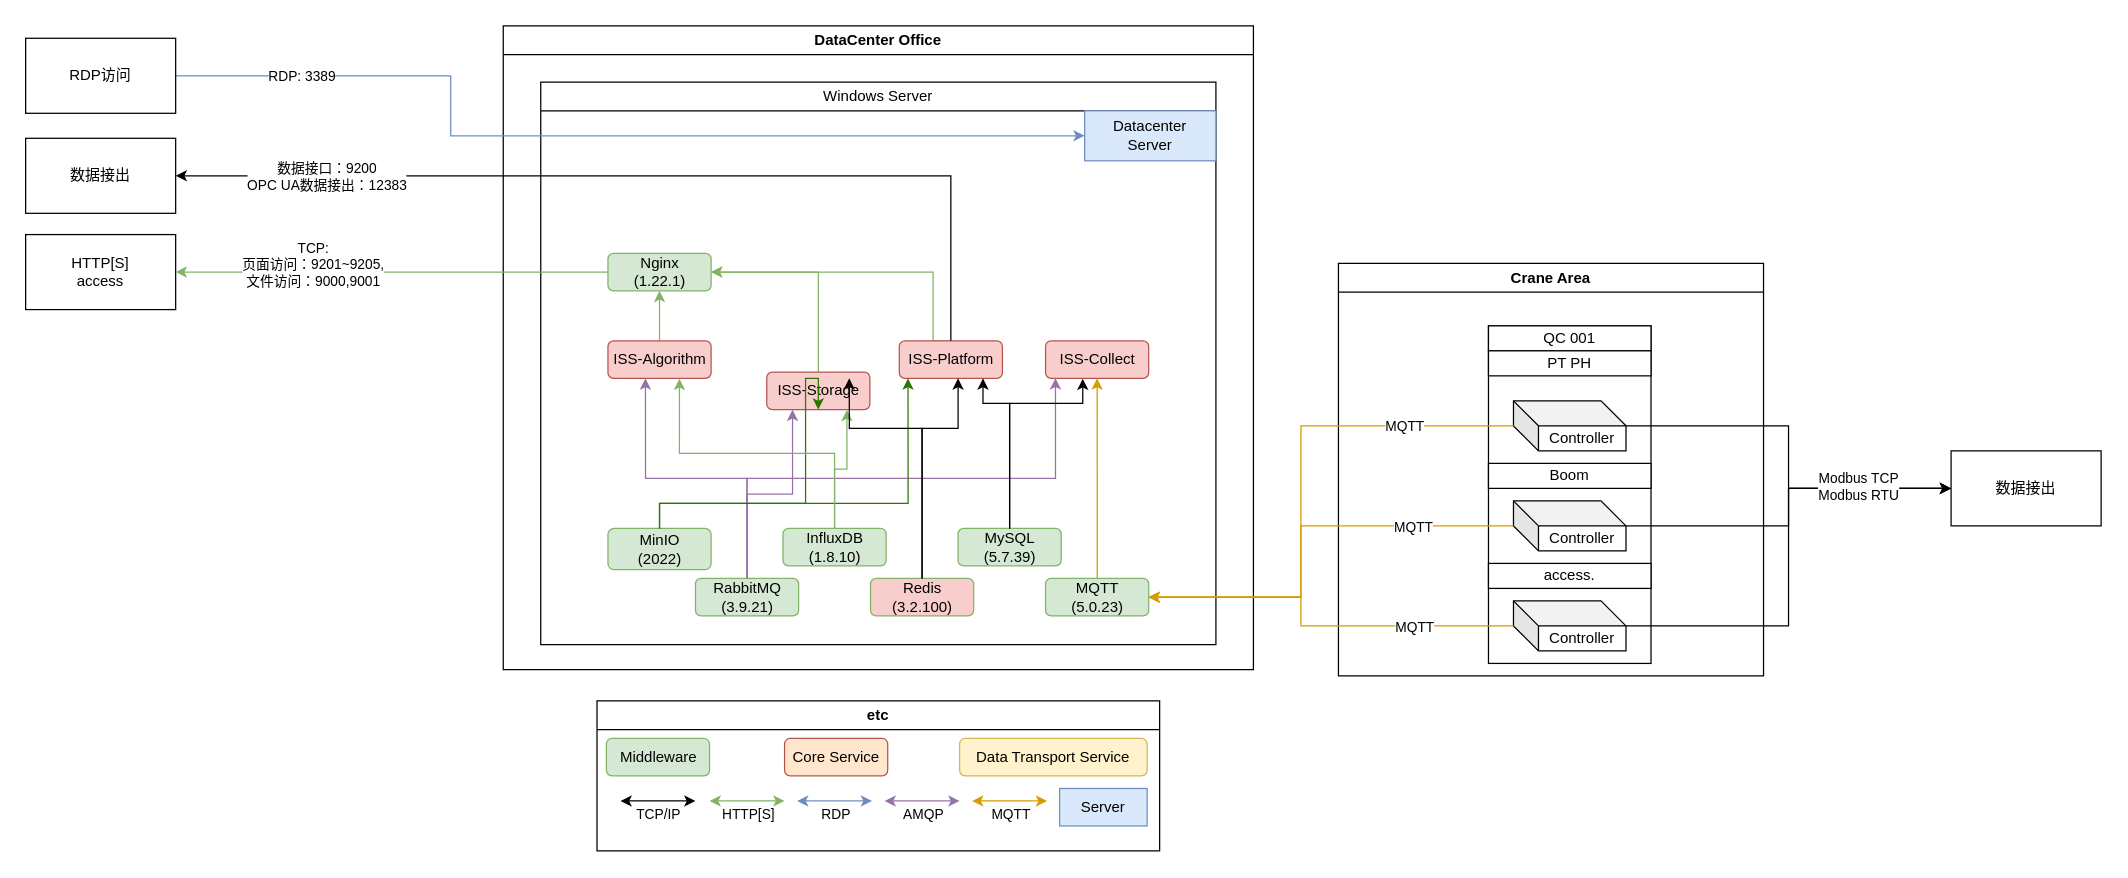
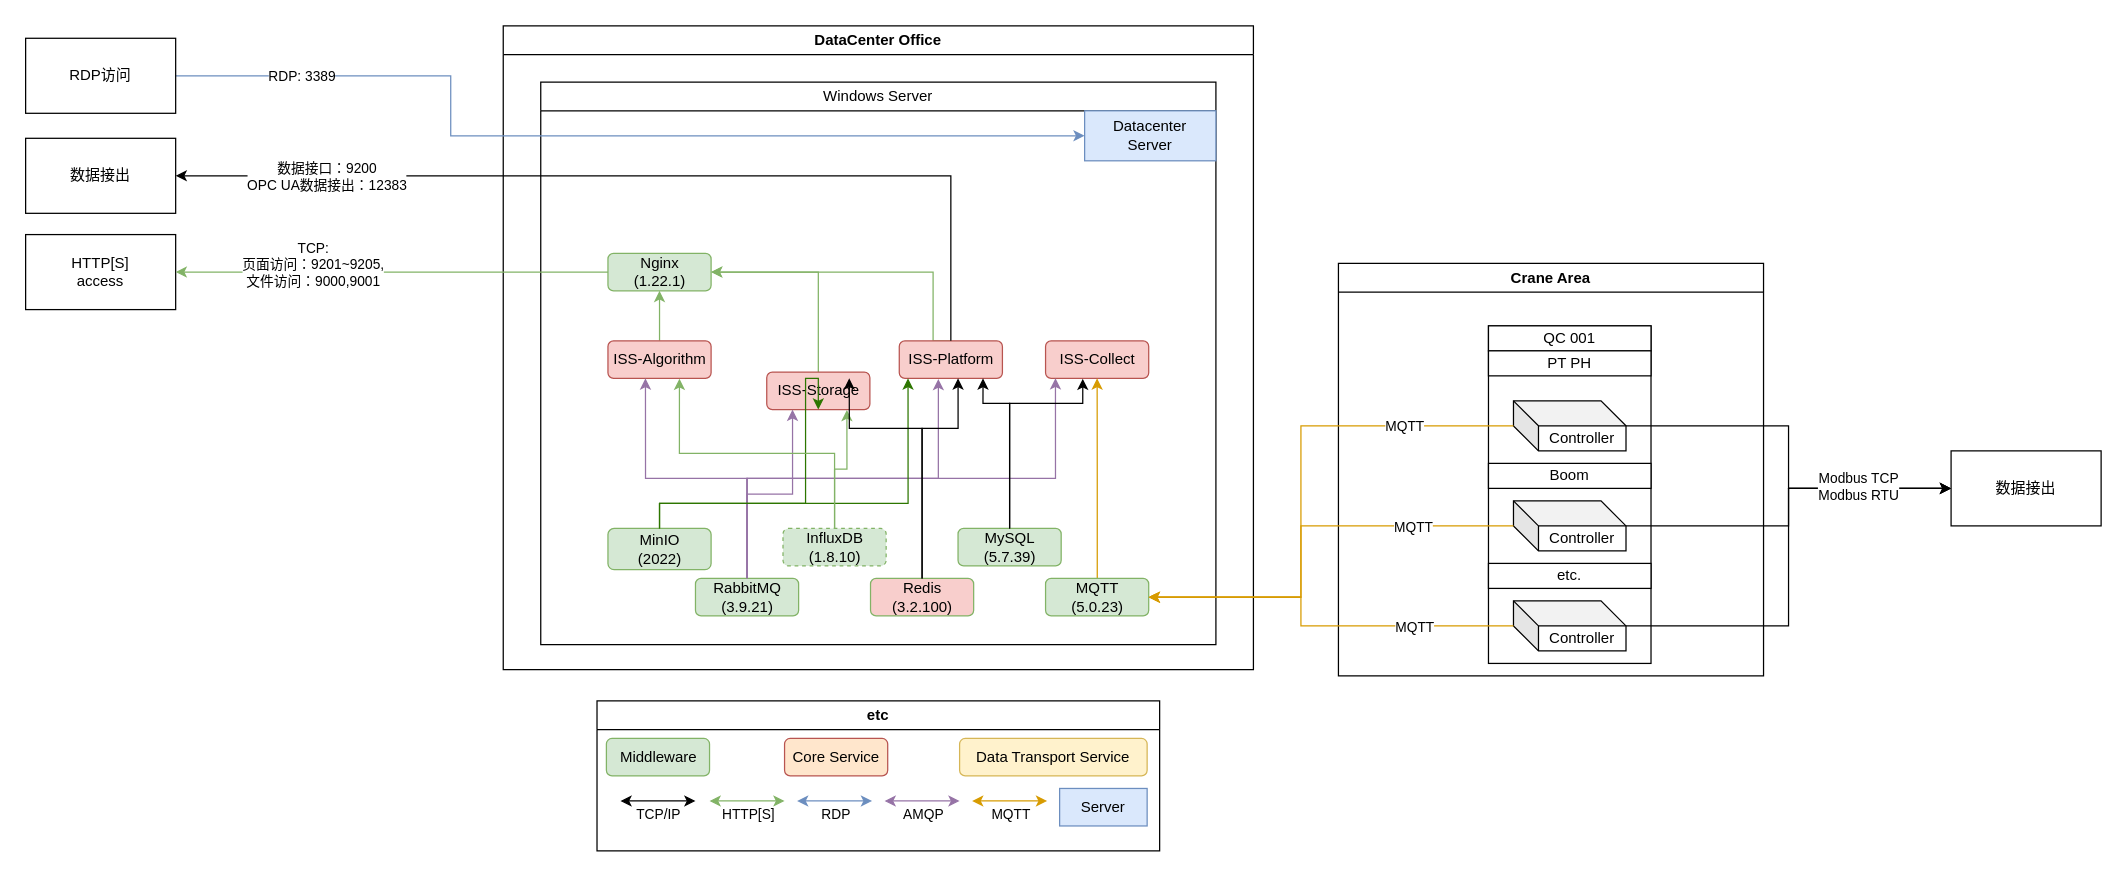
edge "RabbitMQ (3.9.21)" -> "ISS-Platform": added
node "InfluxDB (1.8.10)": style solid -> dashed
node "access.": label "access." -> "etc."
